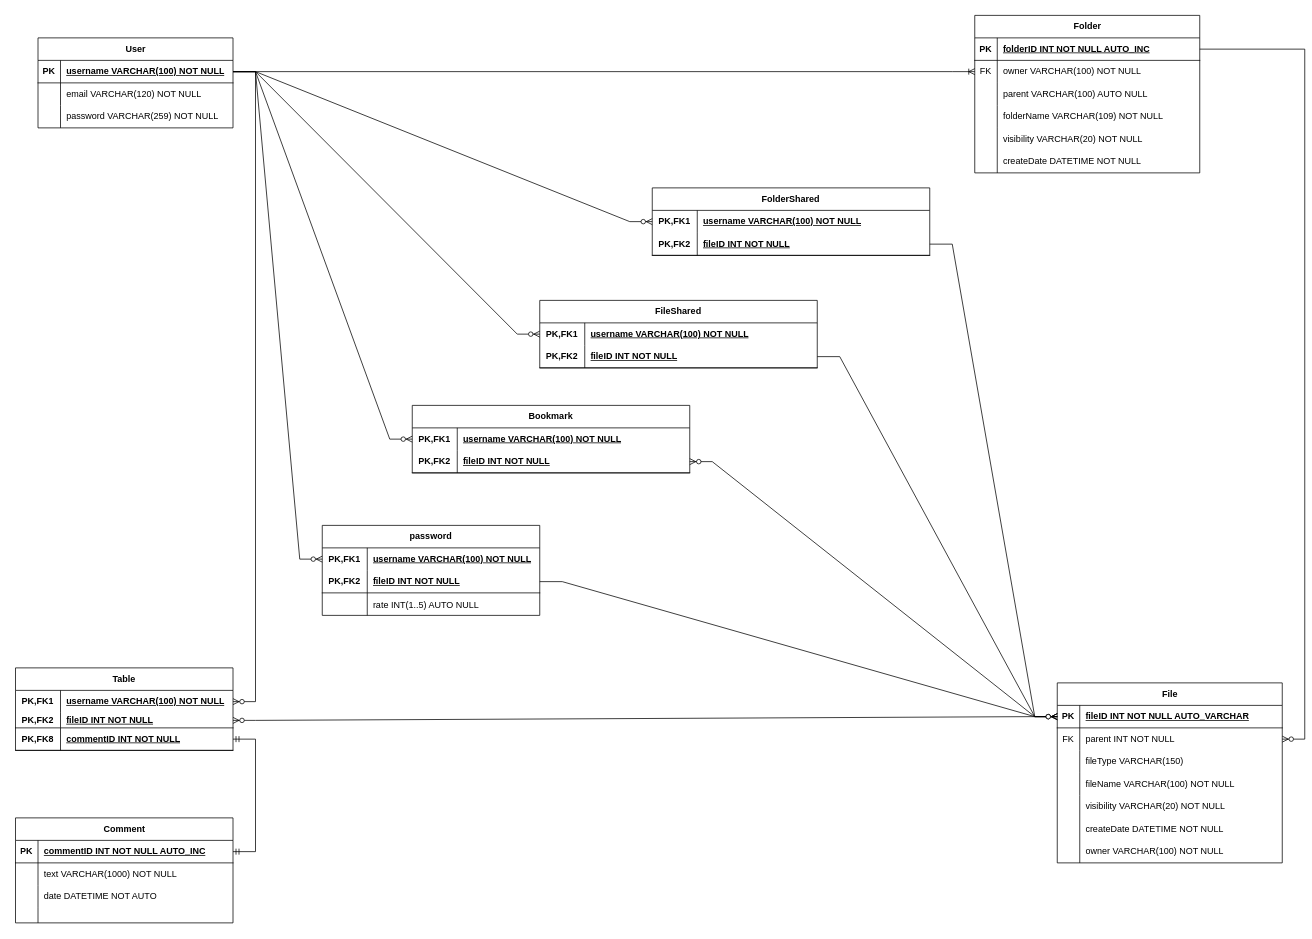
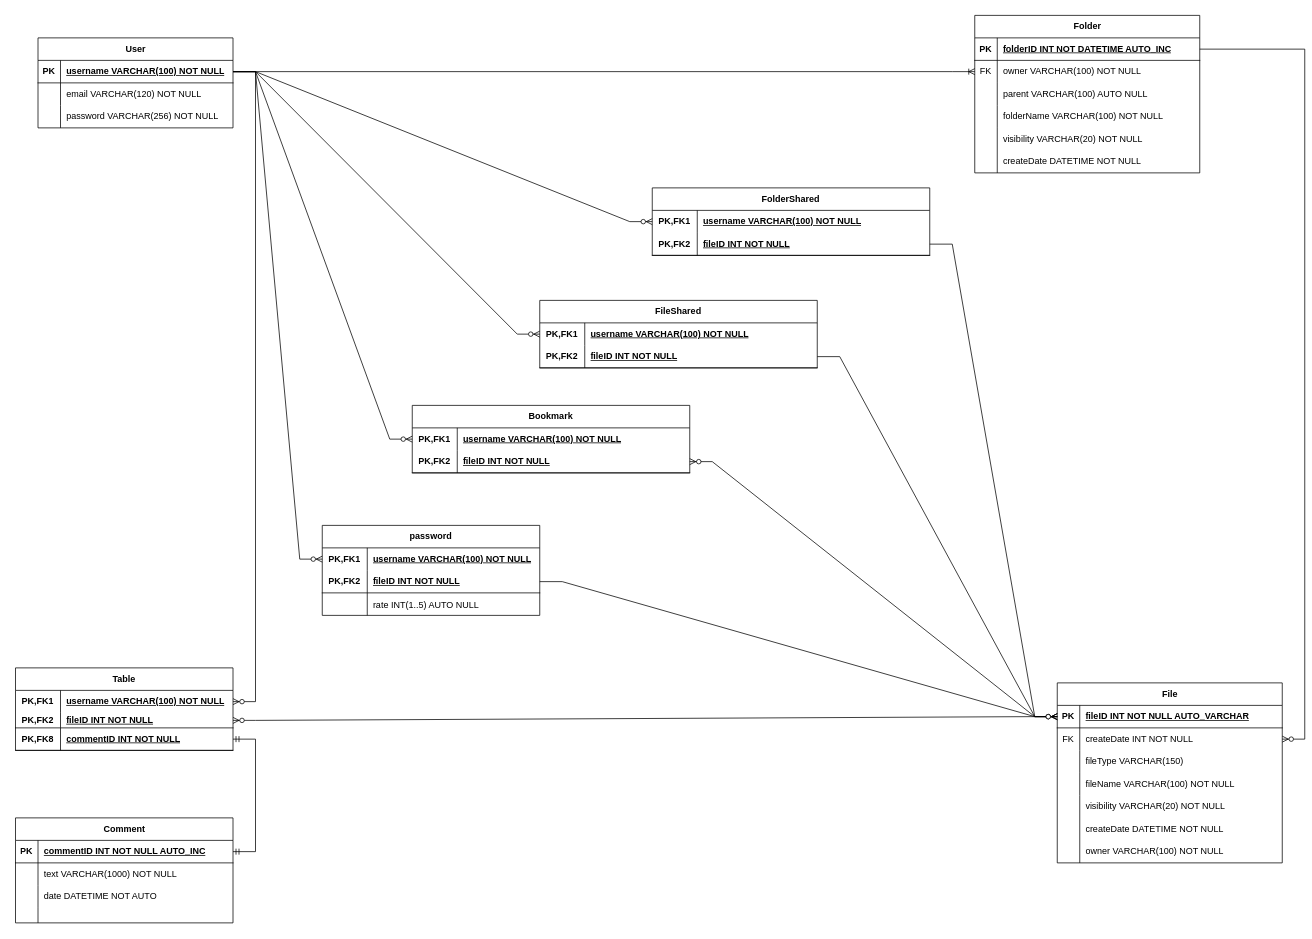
node "folderID INT NOT NULL AUTO_INC": label "folderID INT NOT NULL AUTO_INC" -> "folderID INT NOT DATETIME AUTO_INC"
node "password VARCHAR(259) NOT NULL": label "password VARCHAR(259) NOT NULL" -> "password VARCHAR(256) NOT NULL"
node "folderName VARCHAR(109) NOT NULL": label "folderName VARCHAR(109) NOT NULL" -> "folderName VARCHAR(100) NOT NULL"
node "parent INT NOT NULL": label "parent INT NOT NULL" -> "createDate INT NOT NULL"
